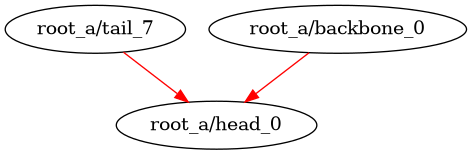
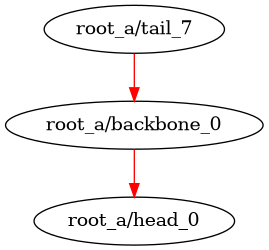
edge "root_a/tail_7" -> "root_a/head_0": now "root_a/tail_7" -> "root_a/backbone_0"
